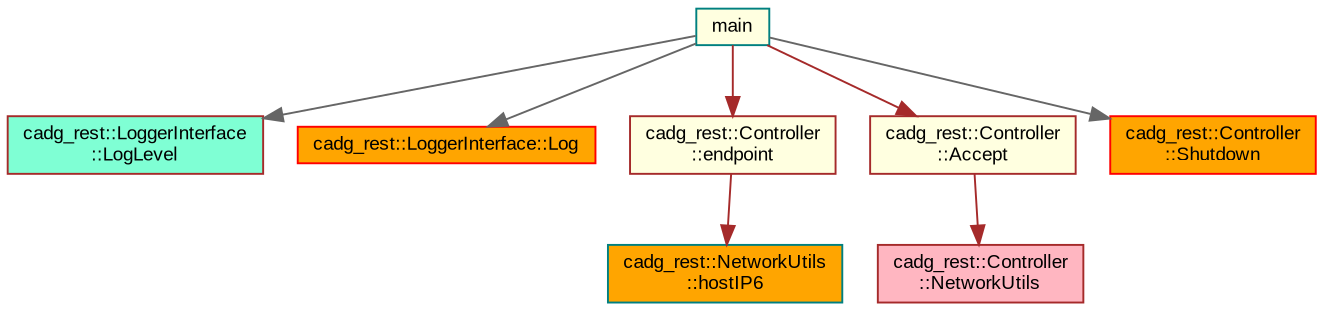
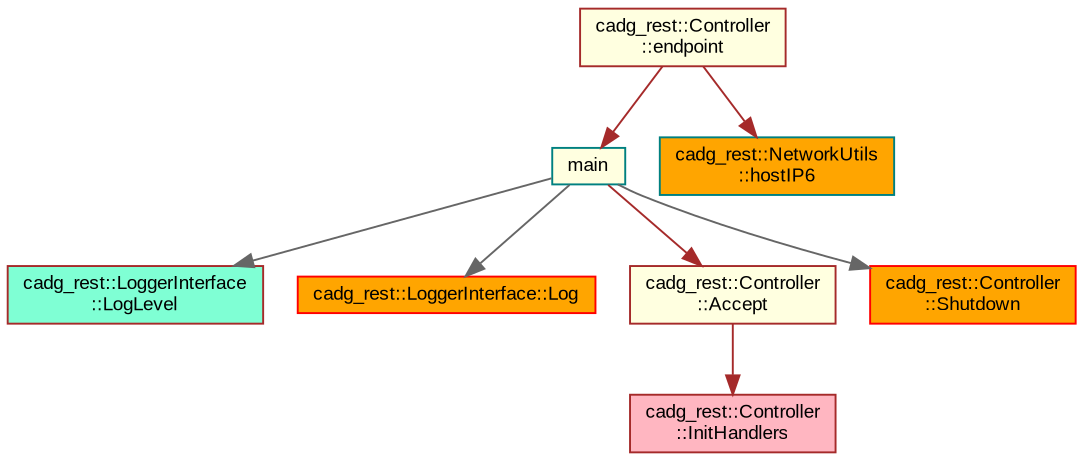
edge "main" -> "cadg_rest::Controller ::endpoint": reversed
node "cadg_rest::Controller ::NetworkUtils": label "cadg_rest::Controller ::NetworkUtils" -> "cadg_rest::Controller ::InitHandlers"
